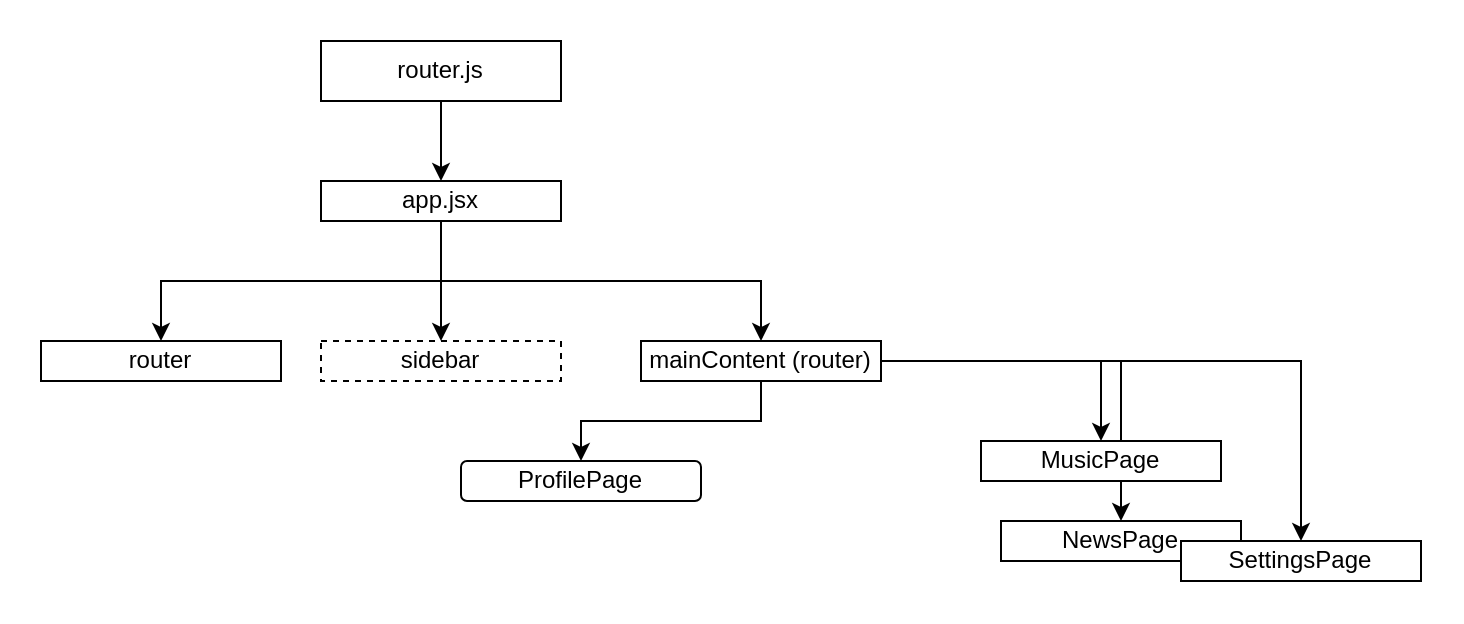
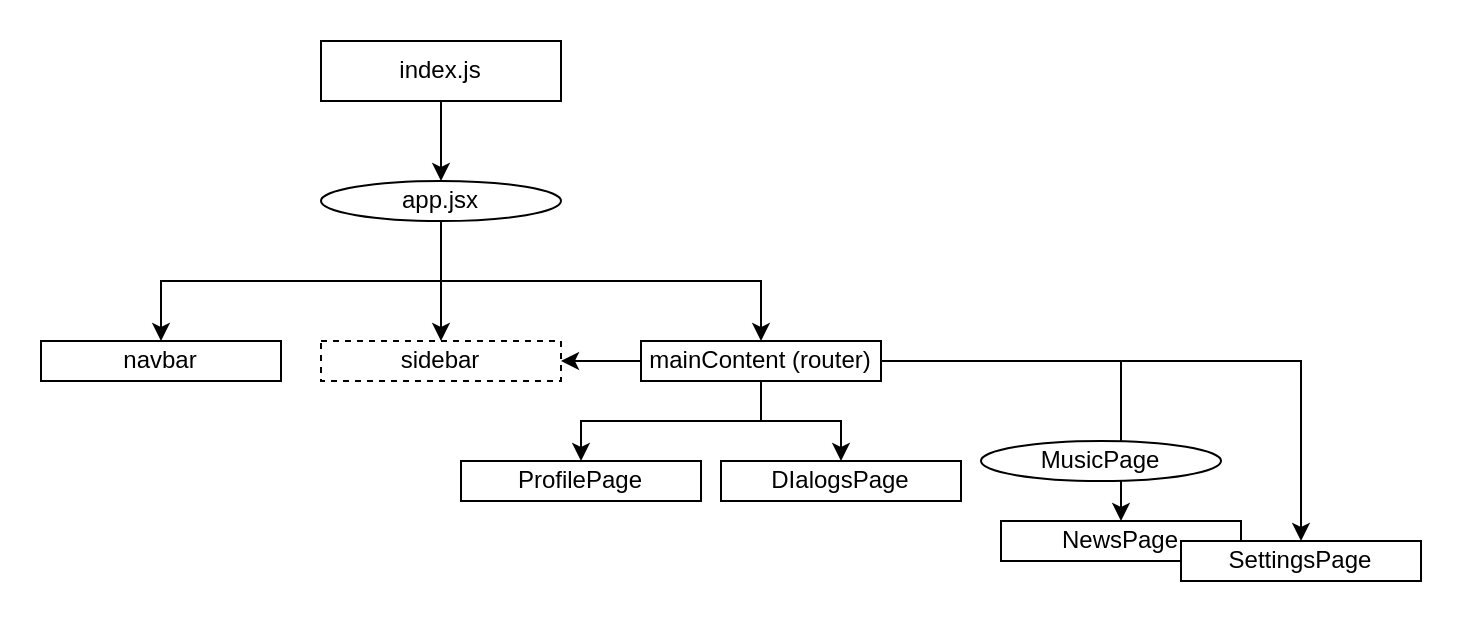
node "router.js": label "router.js" -> "index.js"
node "app.jsx": shape rectangle -> ellipse
node "router": label "router" -> "navbar"
edge "mainContent (router)" -> "MusicPage": now "mainContent (router)" -> "sidebar"
edge "mainContent (router)" -> "DIalogsPage": added
node "MusicPage": shape rectangle -> ellipse
node "ProfilePage": shape rounded rectangle -> rectangle
node "DIalogsPage": added
